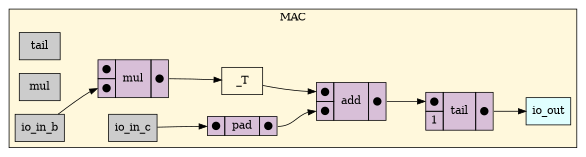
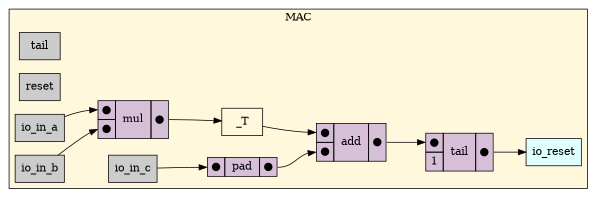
node "mul": label "mul" -> "reset"
node "io_out": label "io_out" -> "io_reset"
node "io_in_a": added
